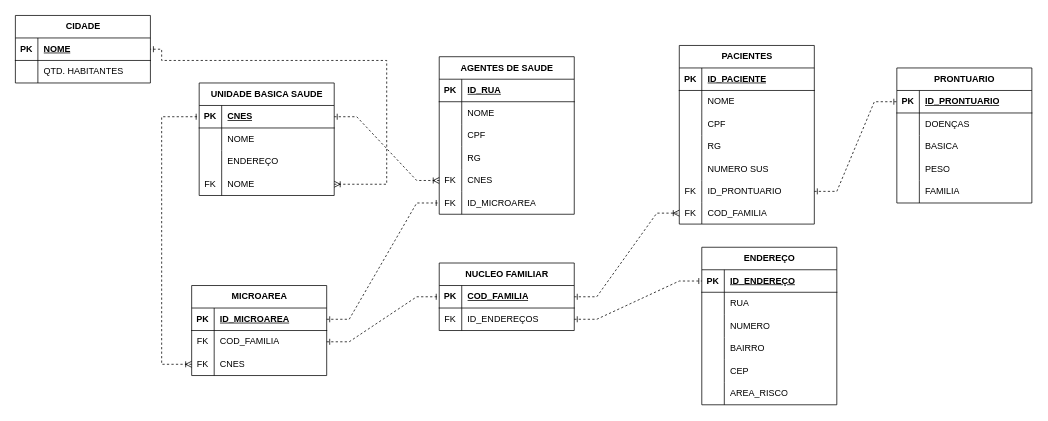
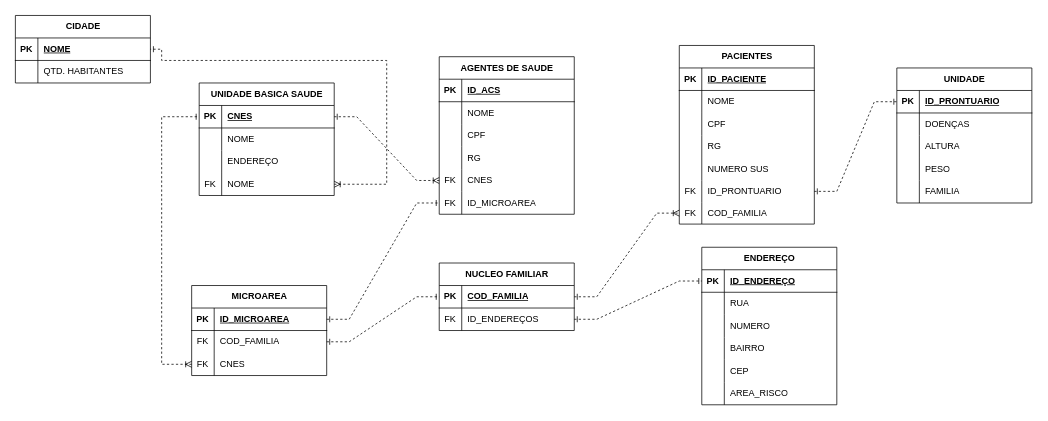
node "PRONTUARIO": label "PRONTUARIO" -> "UNIDADE"
node "ID_RUA": label "ID_RUA" -> "ID_ACS"
node "BASICA": label "BASICA" -> "ALTURA"
